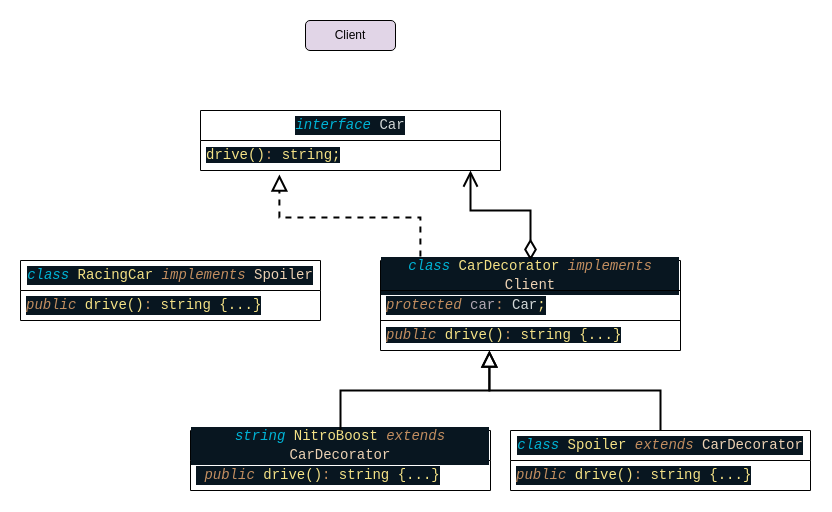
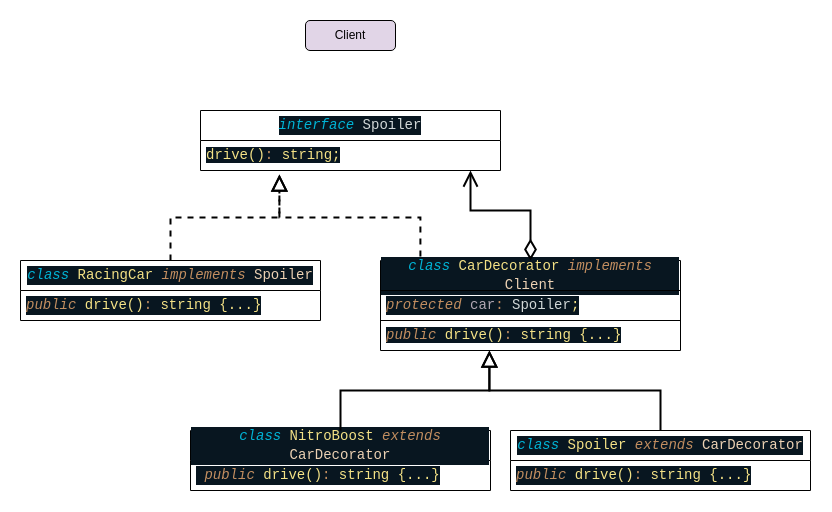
node "interface Car": label "interface Car" -> "interface Spoiler"
edge "class RacingCar implements Spoiler" -> "drive(): string;": added
node "protected car: Car;": label "protected car: Car;" -> "protected car: Spoiler;"
node "string NitroBoost extends CarDecorator": label "string NitroBoost extends CarDecorator" -> "class NitroBoost extends CarDecorator"
